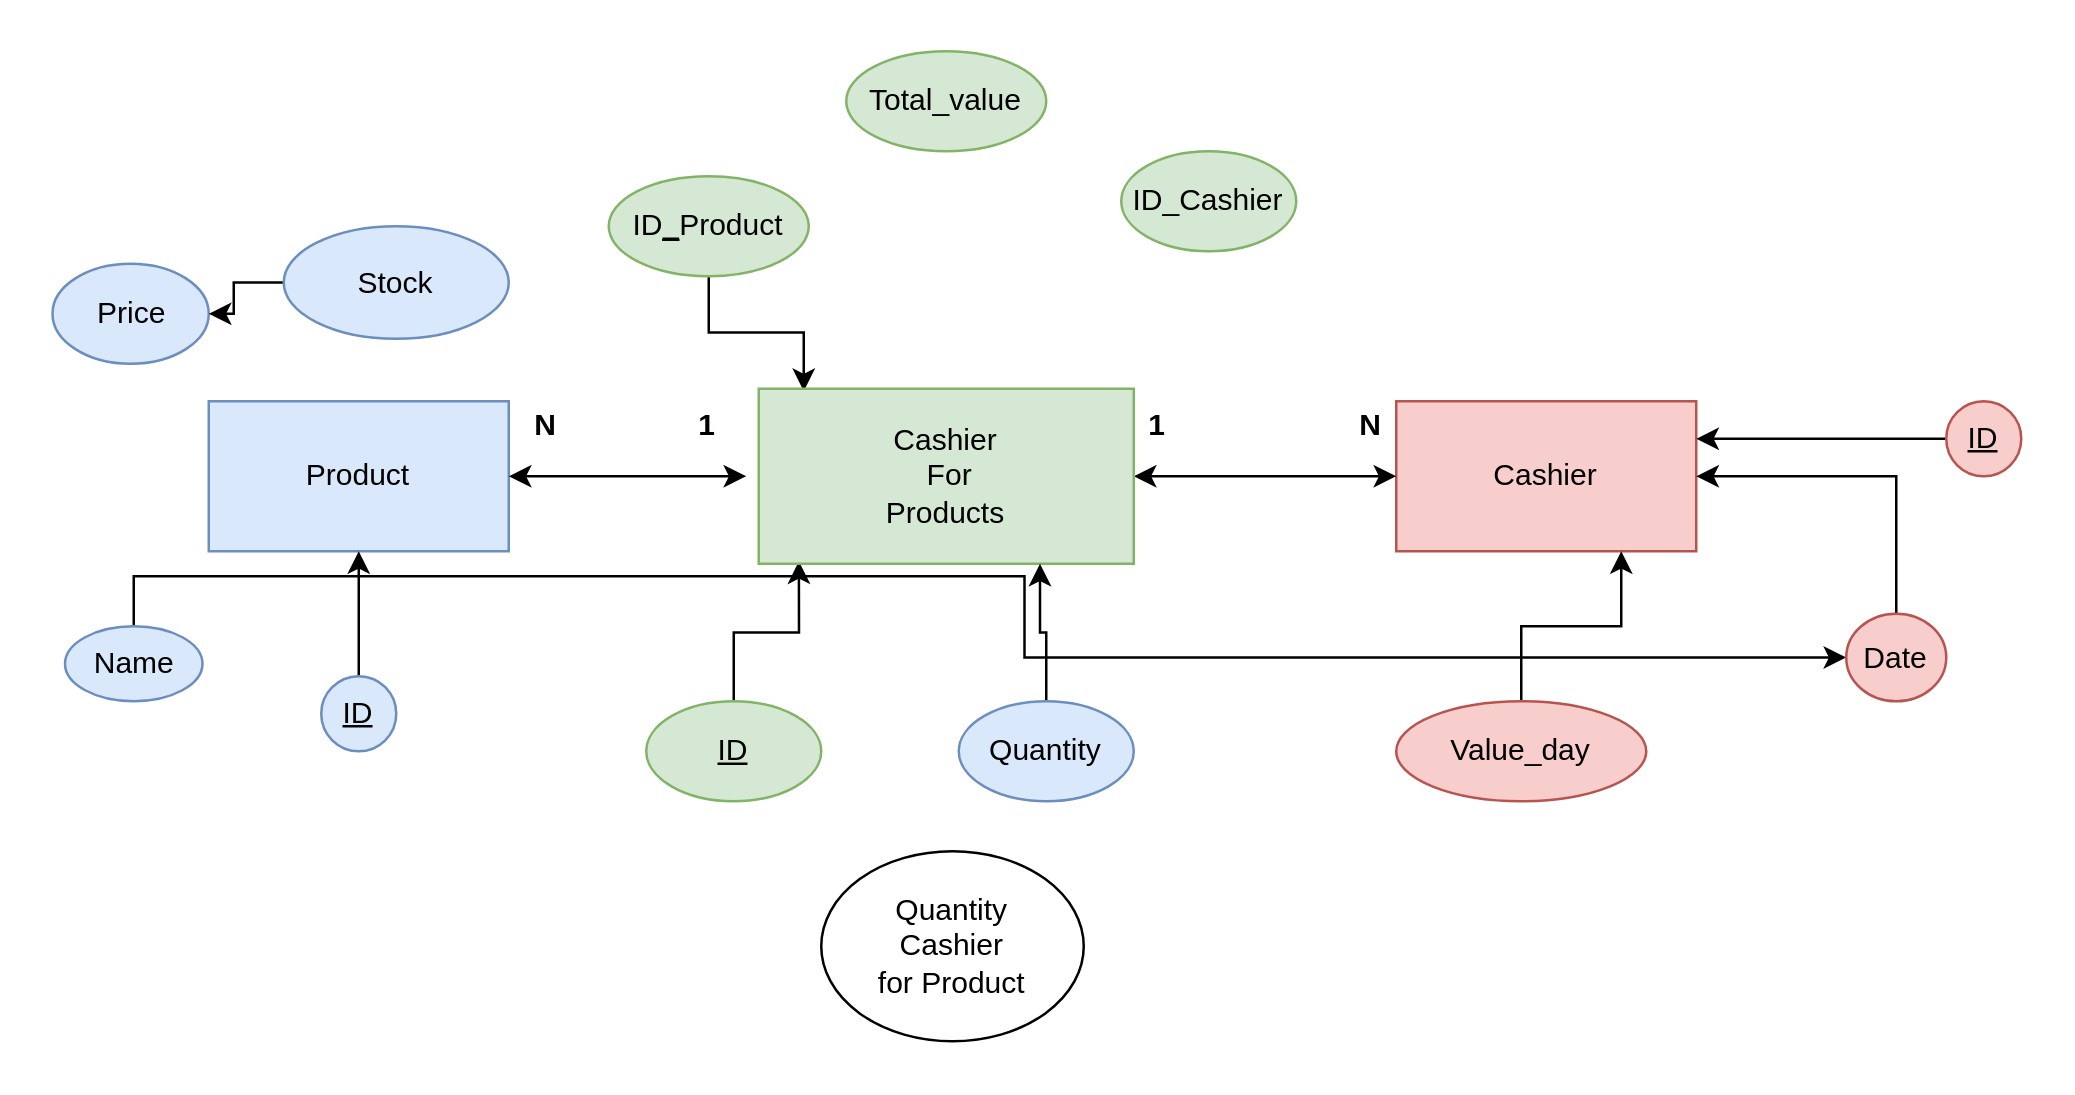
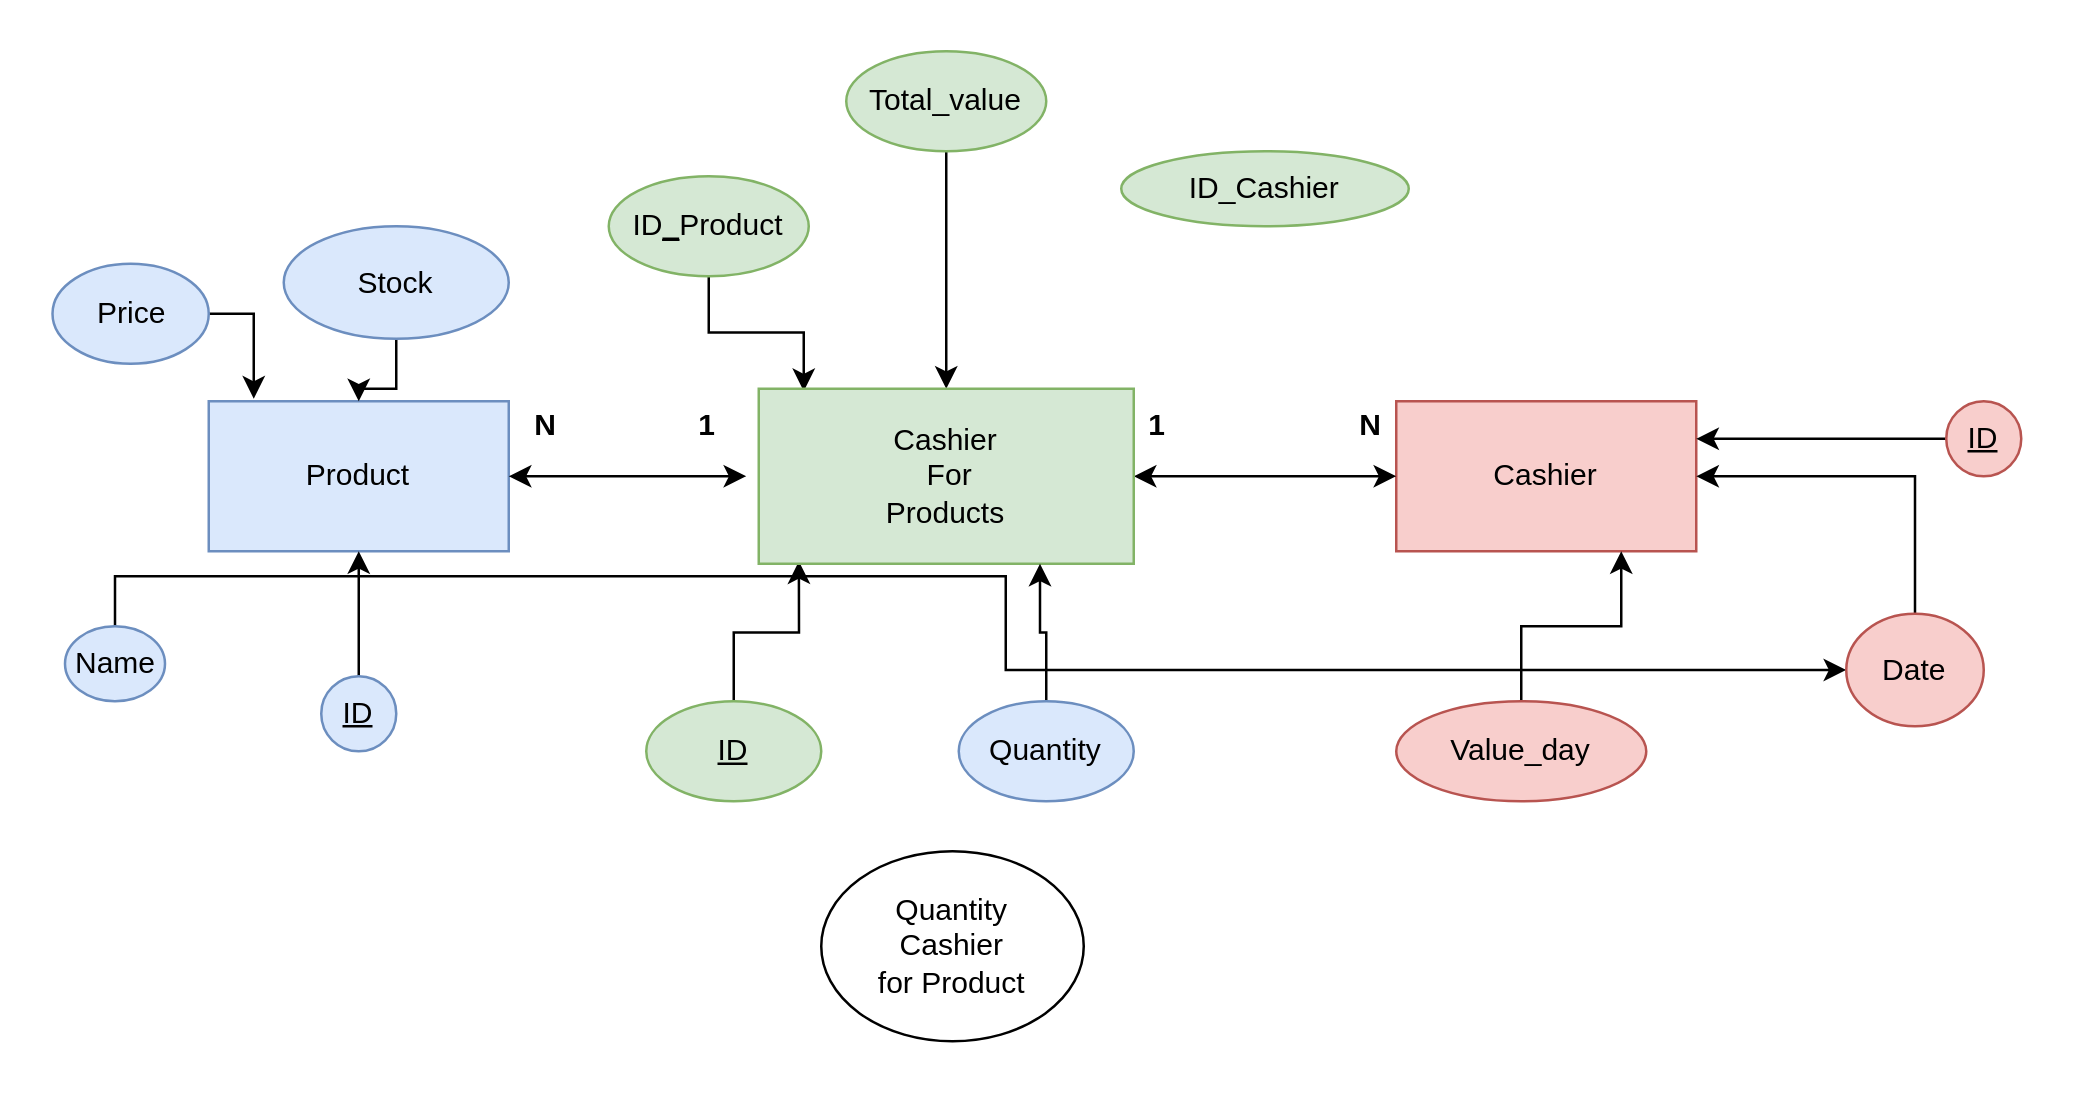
node "ID_Cashier": size 175x100 -> 288x75
edge "Total_value" -> "Cashier For Products": added
edge "Stock" -> "Price": now "Stock" -> "Product"
edge "Price" -> "Product": added
node "Date": size 100x88 -> 138x113
node "Name": size 138x75 -> 100x75
